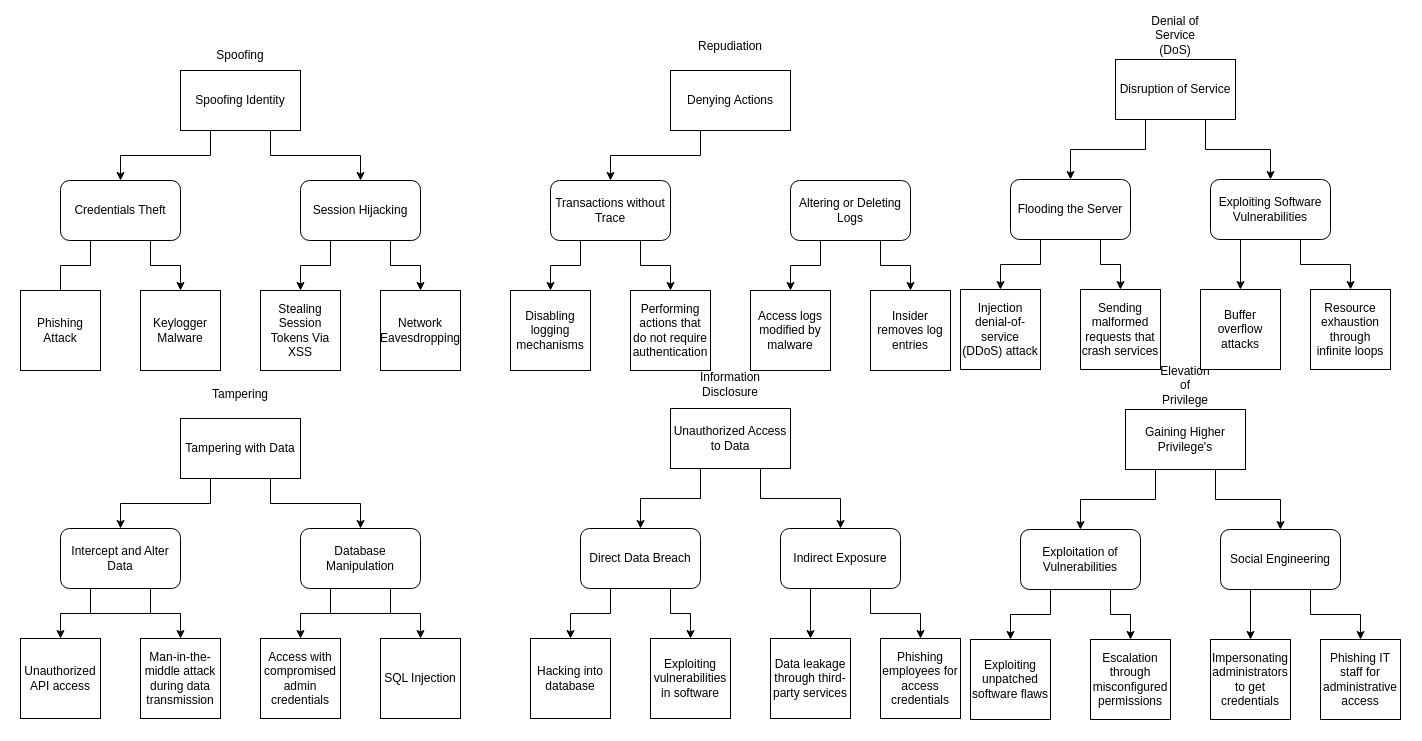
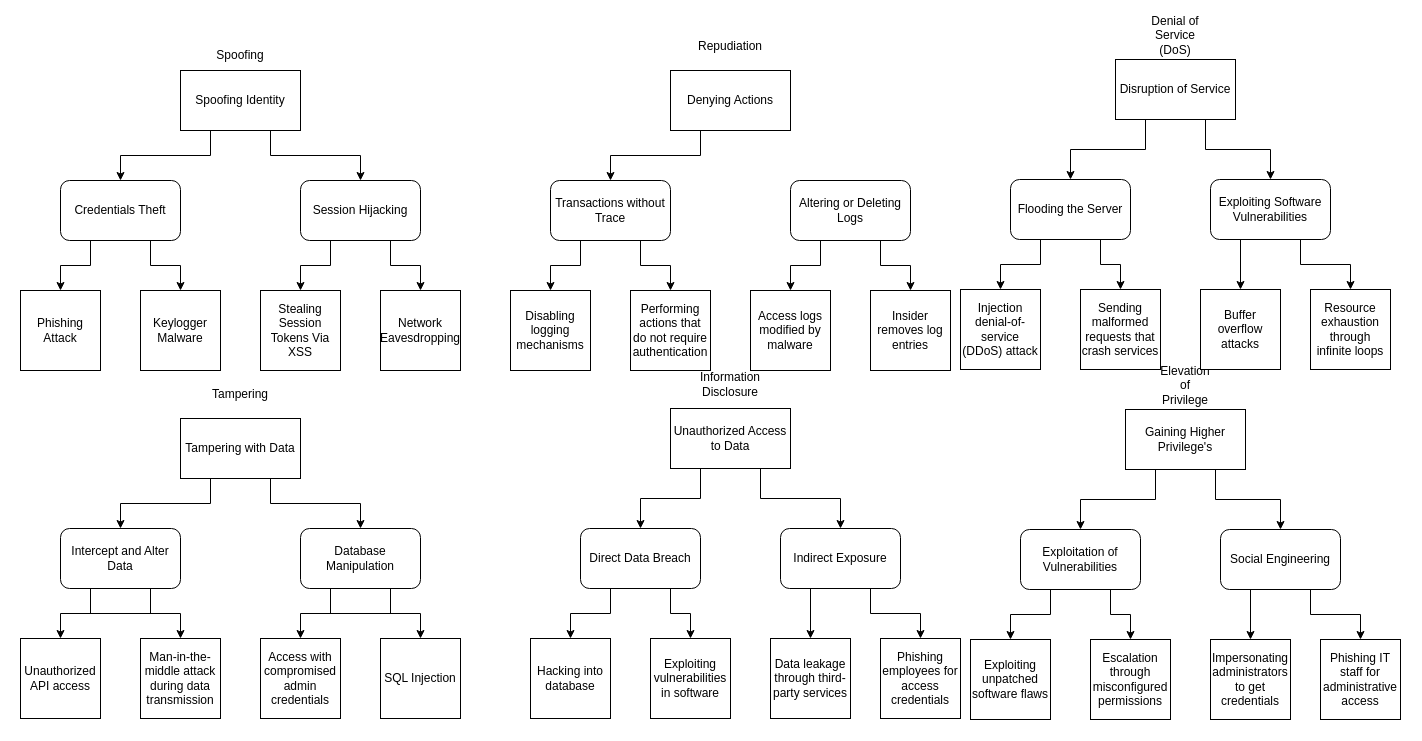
edge "Credentials Theft" -- "Phishing Attack": arrowhead none -> classic
